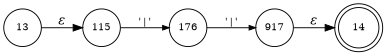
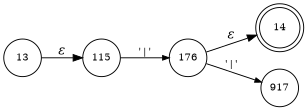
edge "917" -> "14": now "176" -> "14"
